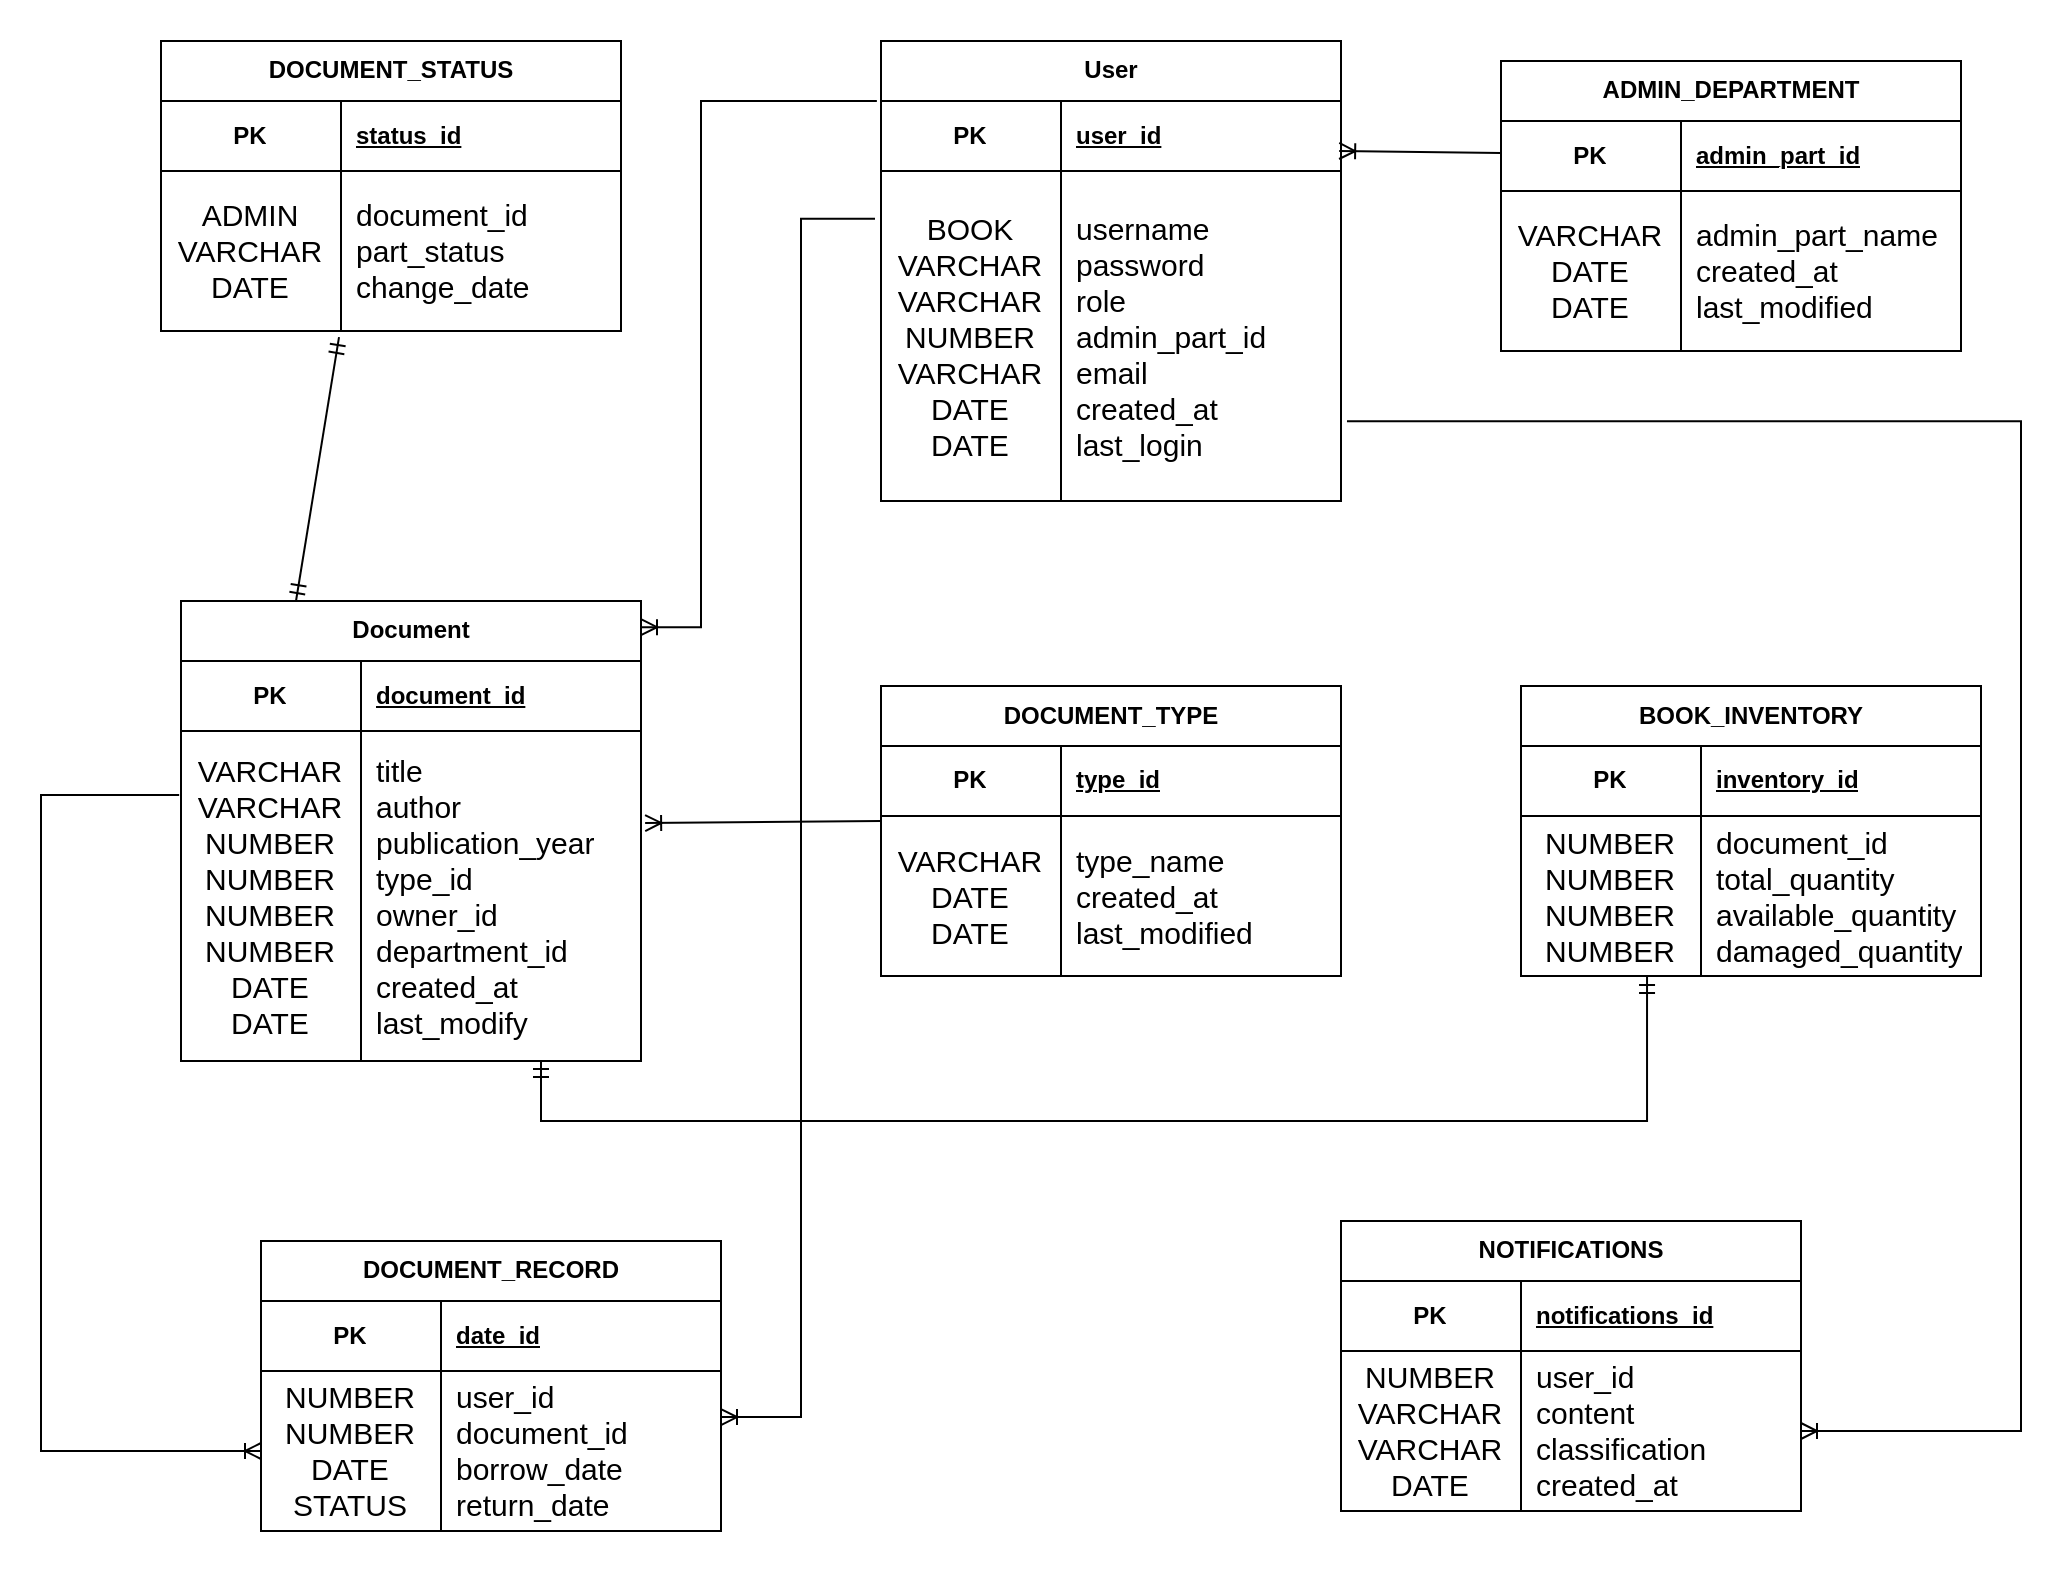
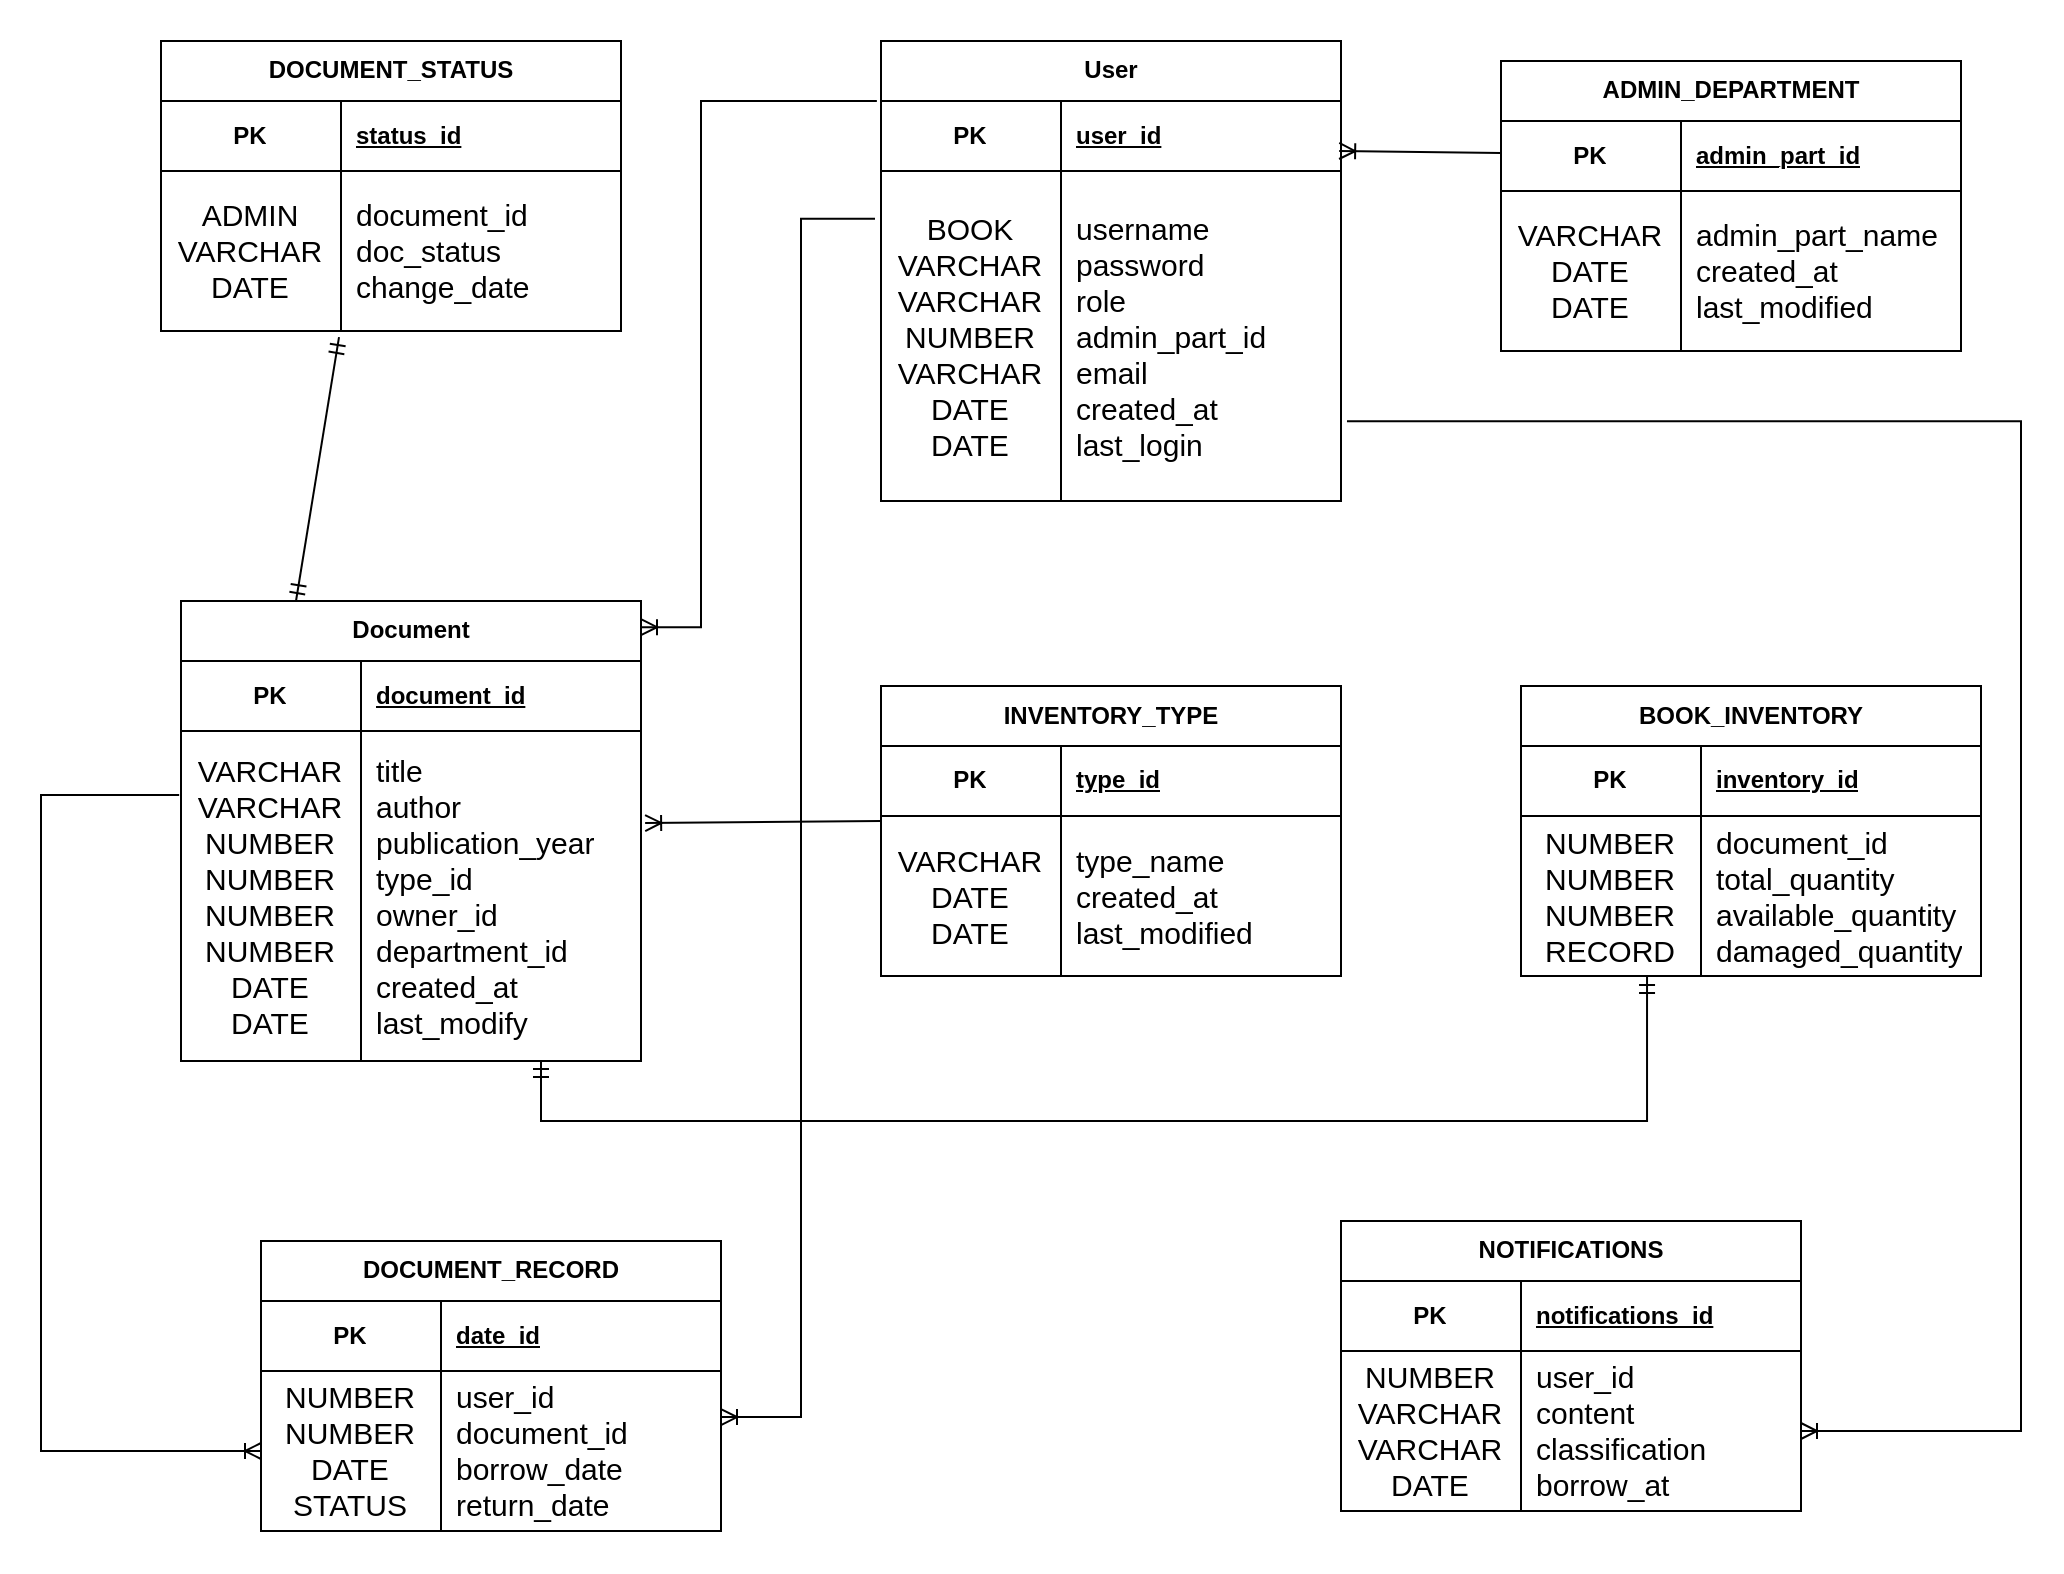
node "document_id part_status change_date": label "document_id part_status change_date" -> "document_id doc_status change_date"
node "DOCUMENT_TYPE": label "DOCUMENT_TYPE" -> "INVENTORY_TYPE"
node "NUMBER NUMBER NUMBER NUMBER": label "NUMBER NUMBER NUMBER NUMBER" -> "NUMBER NUMBER NUMBER RECORD"
node "user_id content classification created_at": label "user_id content classification created_at" -> "user_id content classification borrow_at"
